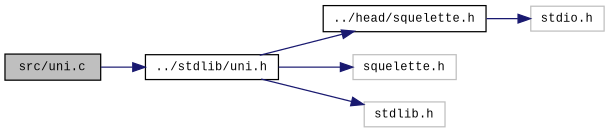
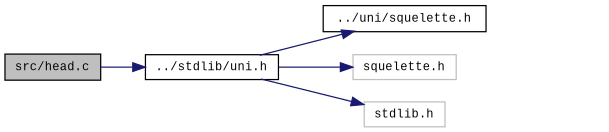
node "../head/squelette.h": label "../head/squelette.h" -> "../uni/squelette.h"
node "stdio.h": removed
node "src/uni.c": label "src/uni.c" -> "src/head.c"
